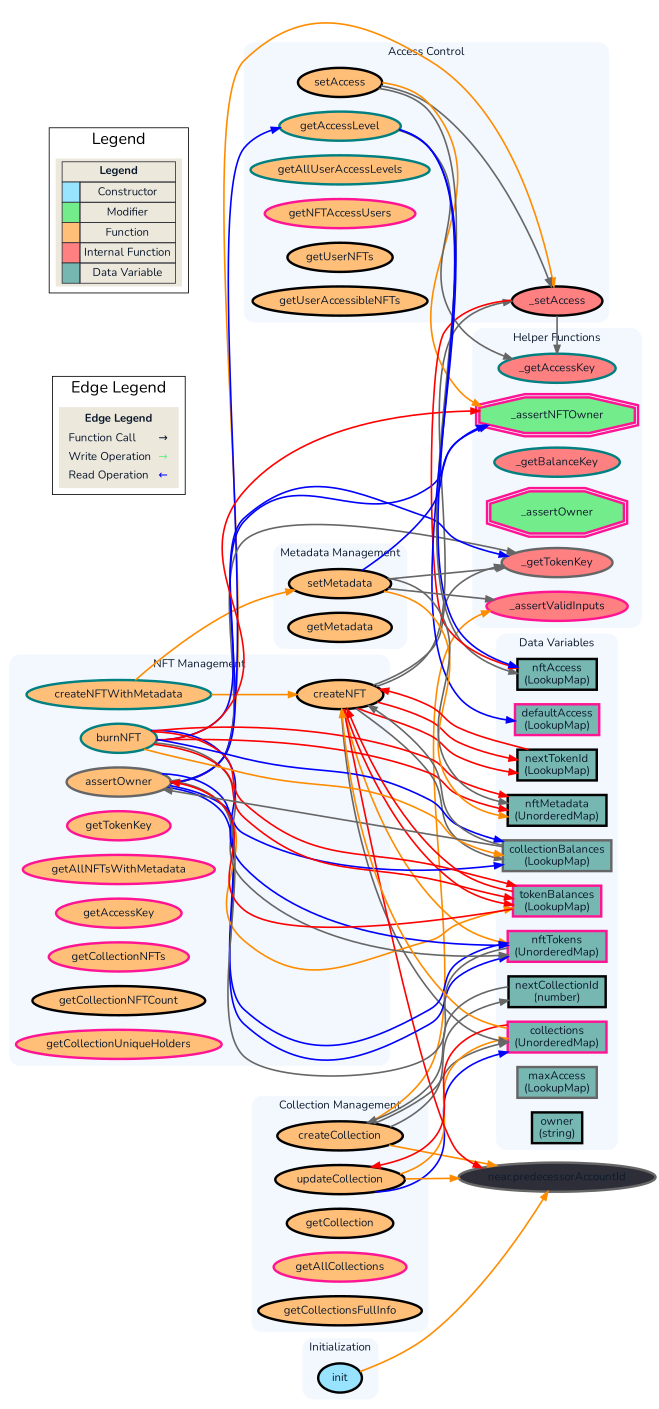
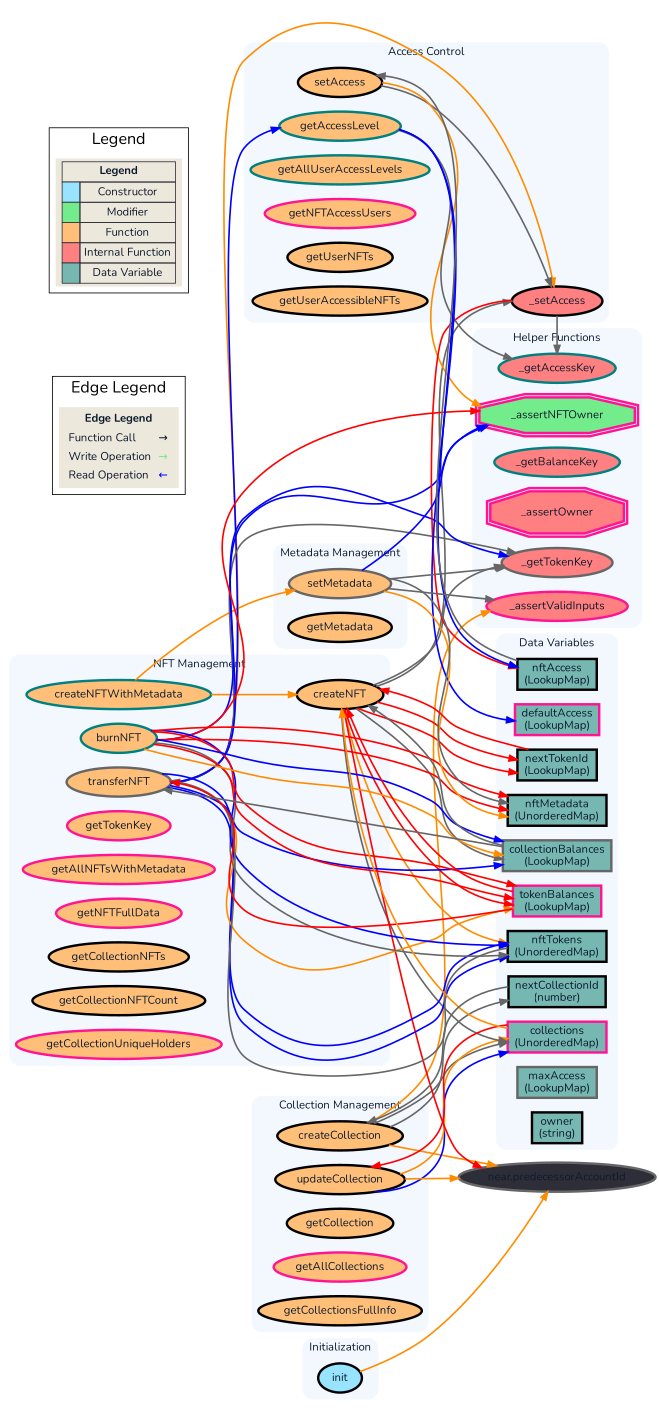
edge "setAccess" -> "nftAccess (LookupMap)": reversed
node "_assertOwner": fillcolor #73ec8b -> #ff8080
node "setMetadata": color black -> gray40
node "assertOwner": label "assertOwner" -> "transferNFT"
node "getAccessKey": label "getAccessKey" -> "getNFTFullData"
node "nftTokens (UnorderedMap)": color deeppink -> black
node "getCollectionNFTs": color deeppink -> black
